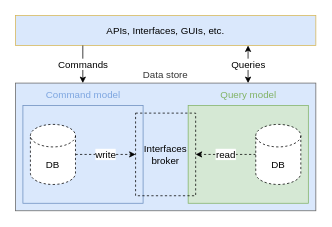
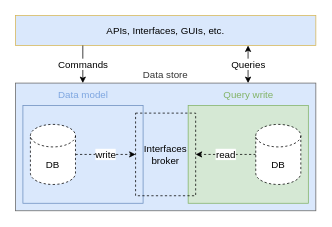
node "Command model": label "Command model" -> "Data model"
node "Query model": label "Query model" -> "Query write"
